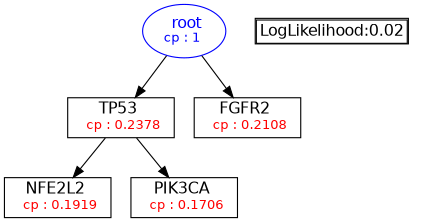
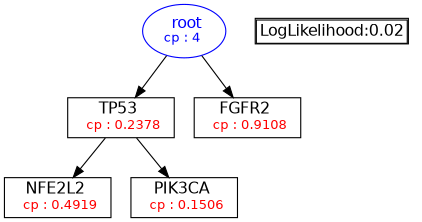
node "root": text "cp : 1" -> "cp : 4"
node "FGFR2": text "cp : 0.2108" -> "cp : 0.9108"
node "NFE2L2": text "cp : 0.1919" -> "cp : 0.4919"
node "PIK3CA": text "cp : 0.1706" -> "cp : 0.1506"
